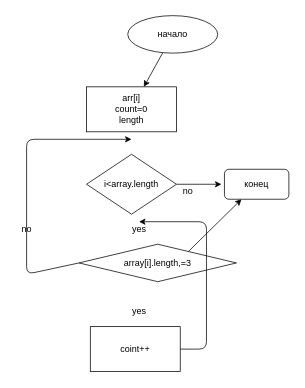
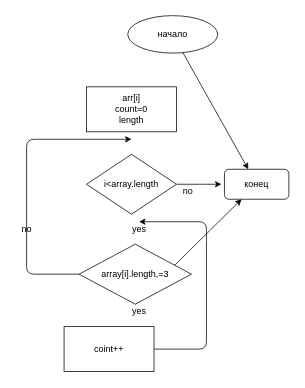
edge "начало" -> "arr[i] count=0 length": now "начало" -> "конец"
node "array[i].length,=3": size 158x38 -> 113x60
node "coint++": moved (135, 349) -> (109, 349)
